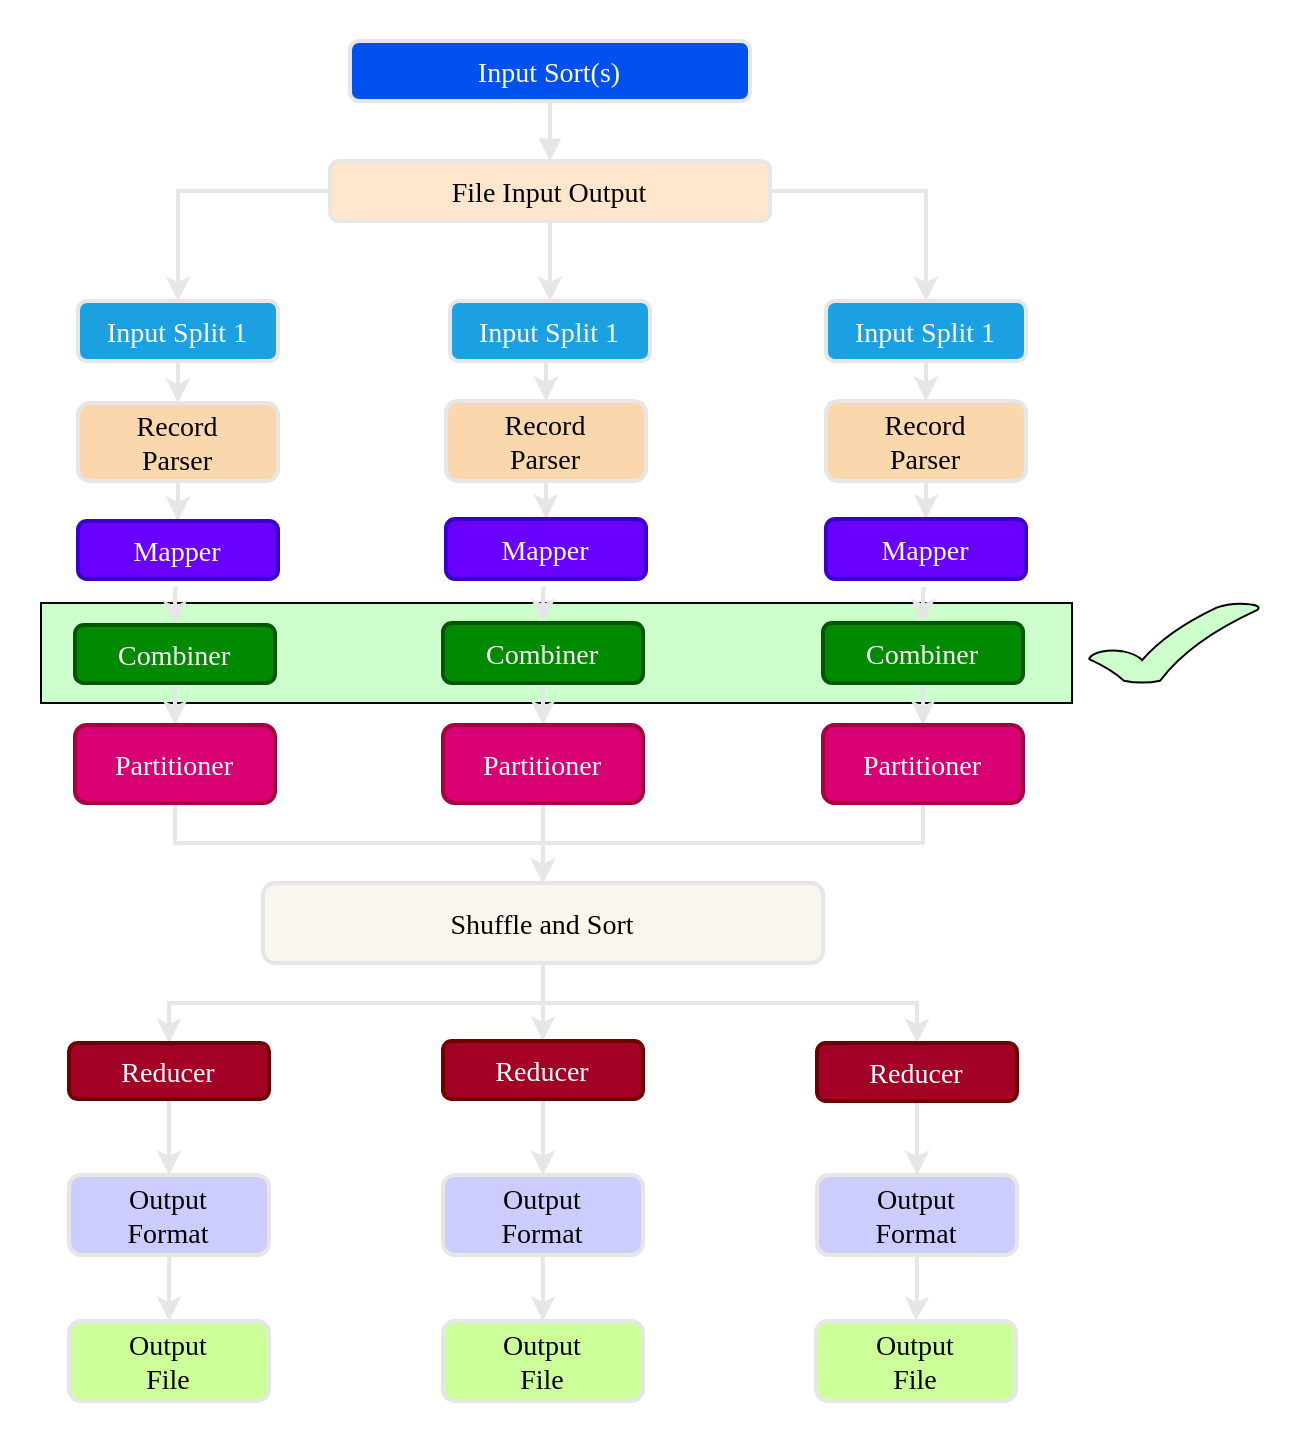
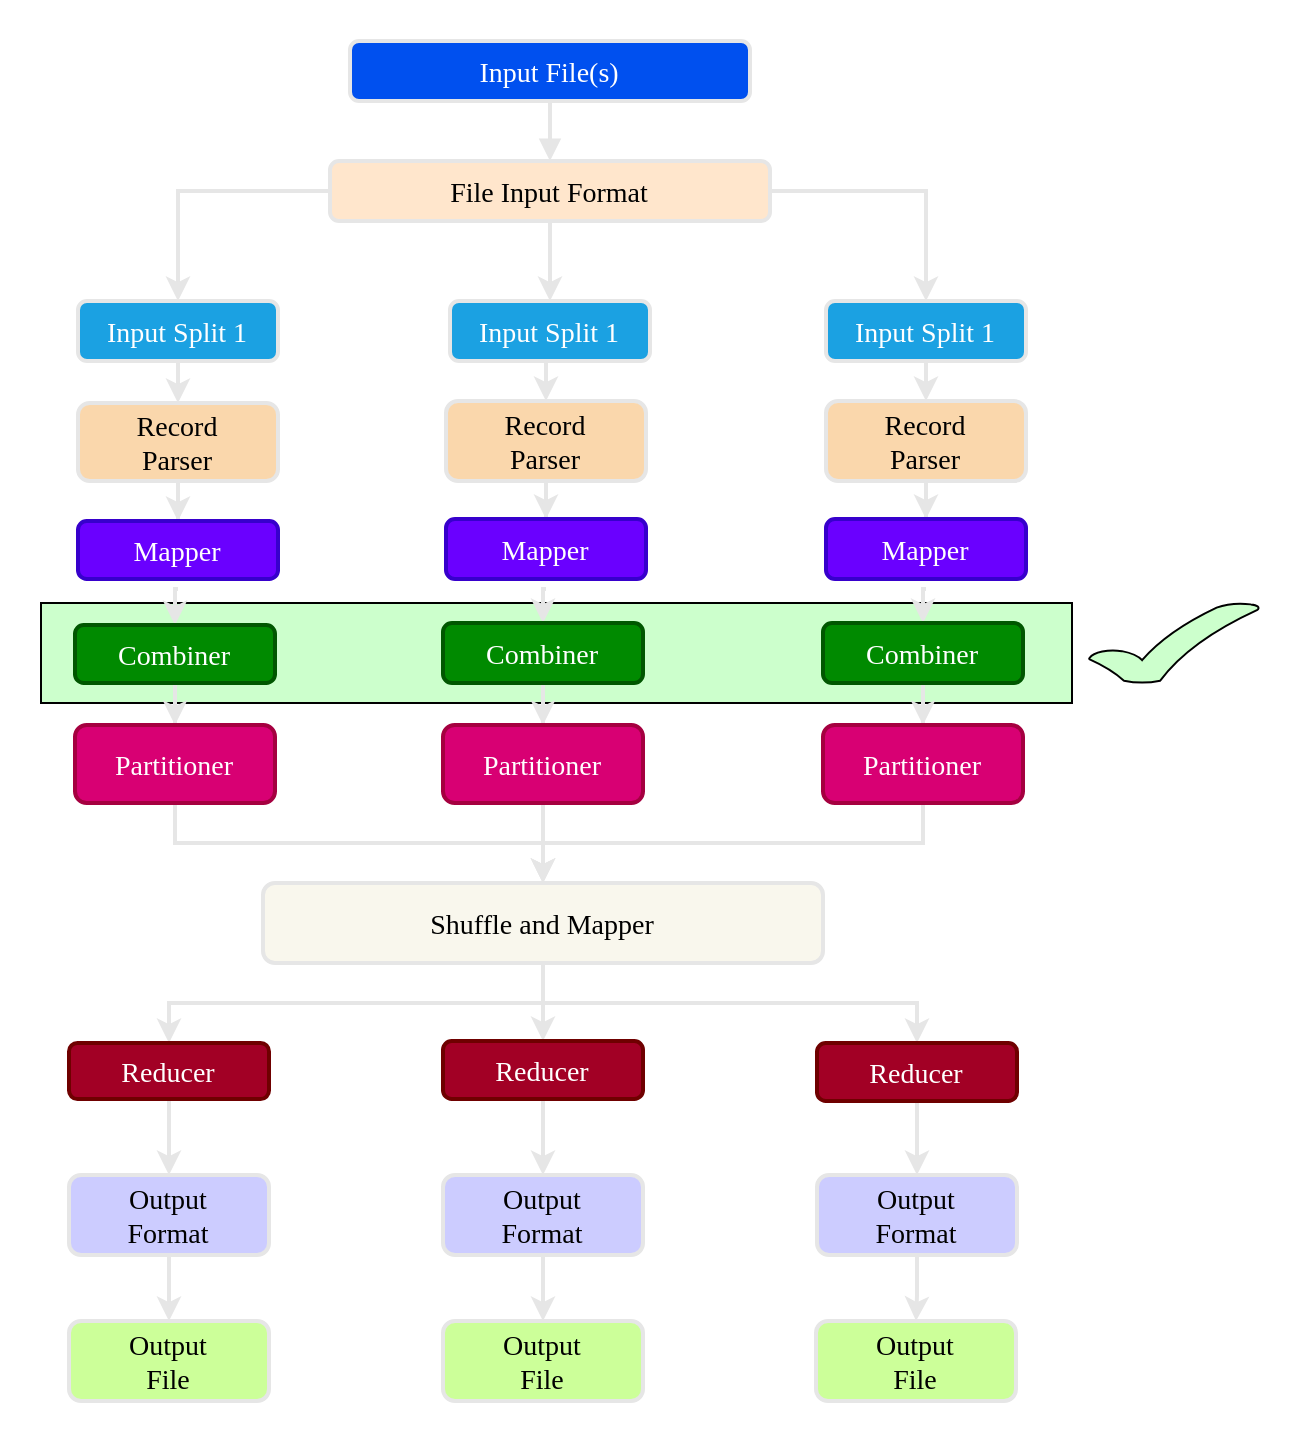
node "Input Sort(s)": label "Input Sort(s)" -> "Input File(s)"
node "File Input Output": label "File Input Output" -> "File Input Format"
node "Shuffle and Sort": label "Shuffle and Sort" -> "Shuffle and Mapper"
